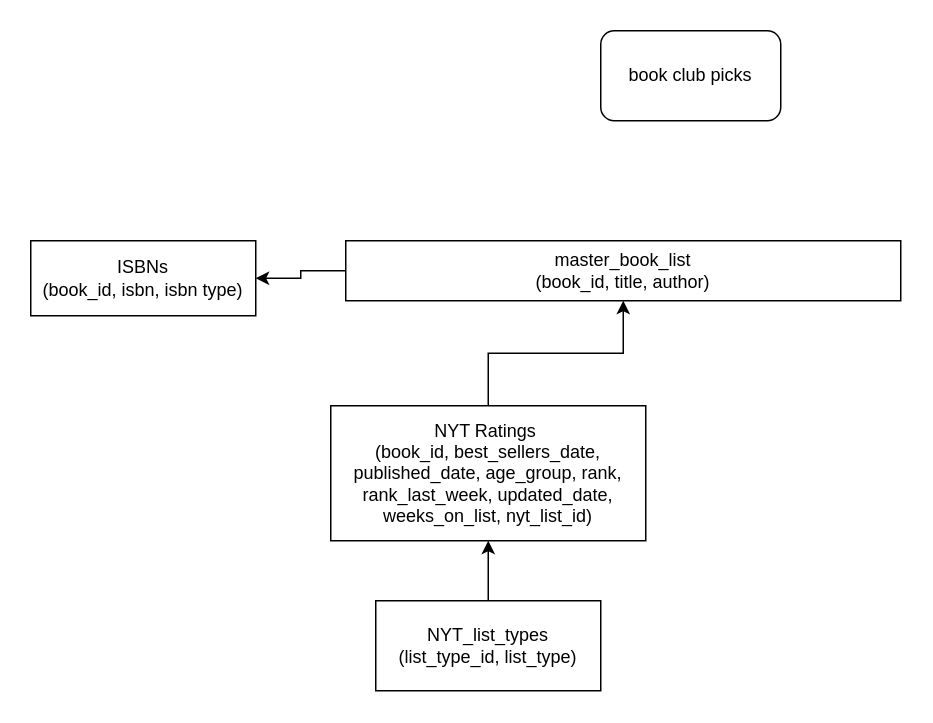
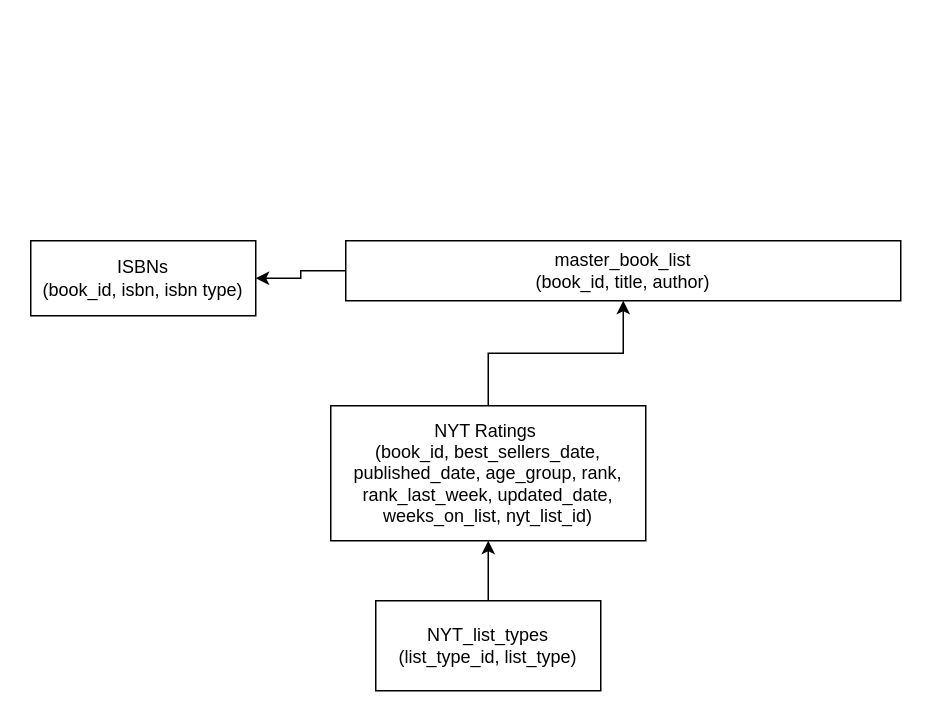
node "book club picks": removed
